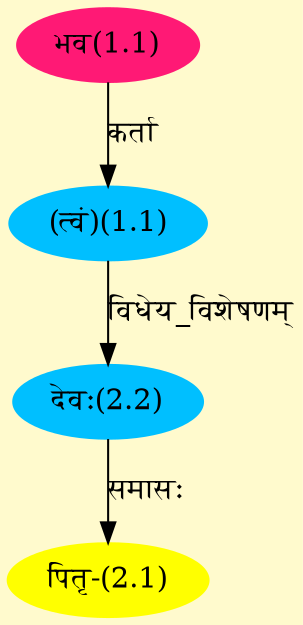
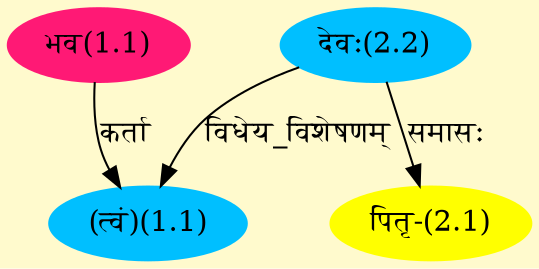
edge "(त्वं)(1.1)" -> "देवः(2.2)": reversed
